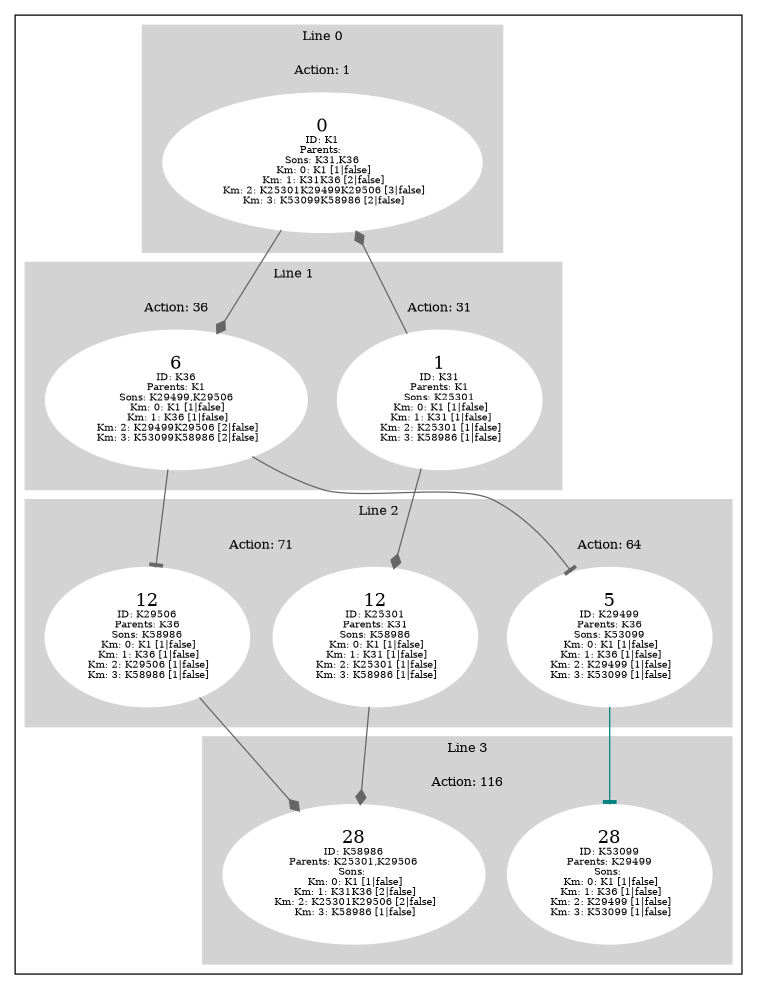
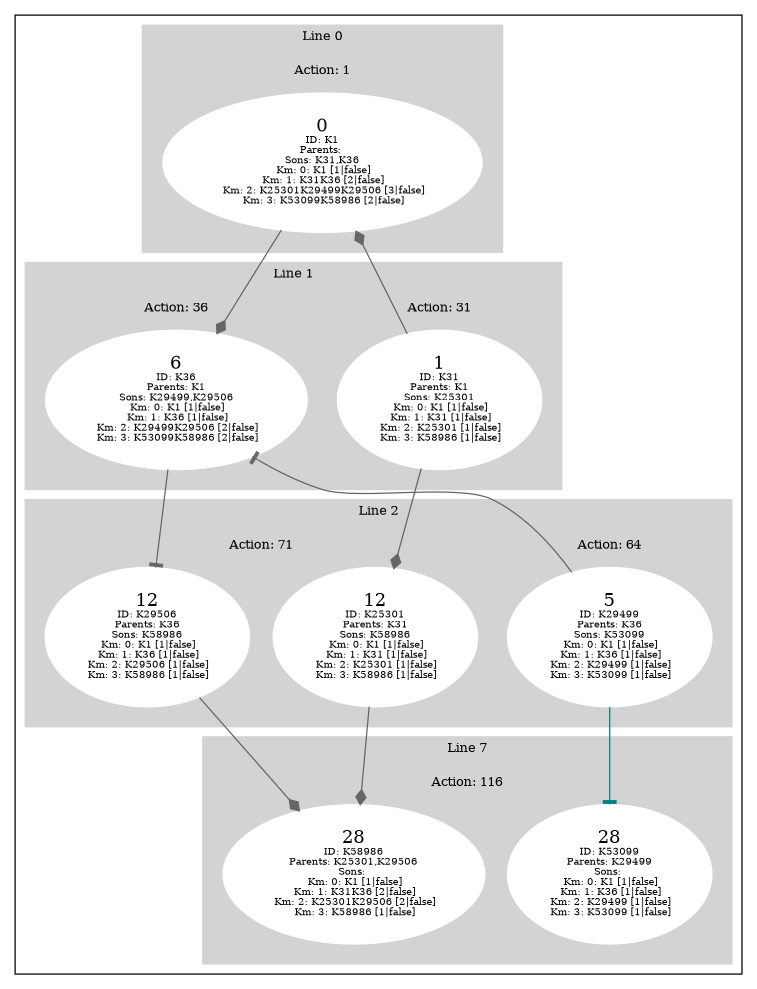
edge "6" -> "5": reversed
cluster "Line 3": label "Line 3" -> "Line 7"
